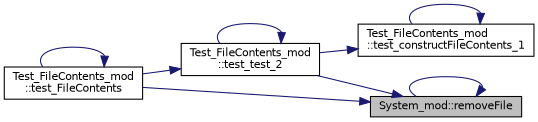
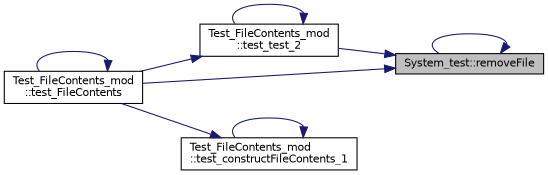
edge "Test_FileContents_mod ::test_test_2" -> "Test_FileContents_mod ::test_constructFileContents_1": now "Test_FileContents_mod ::test_FileContents" -> "Test_FileContents_mod ::test_constructFileContents_1"
node "System_mod::removeFile": label "System_mod::removeFile" -> "System_test::removeFile"
